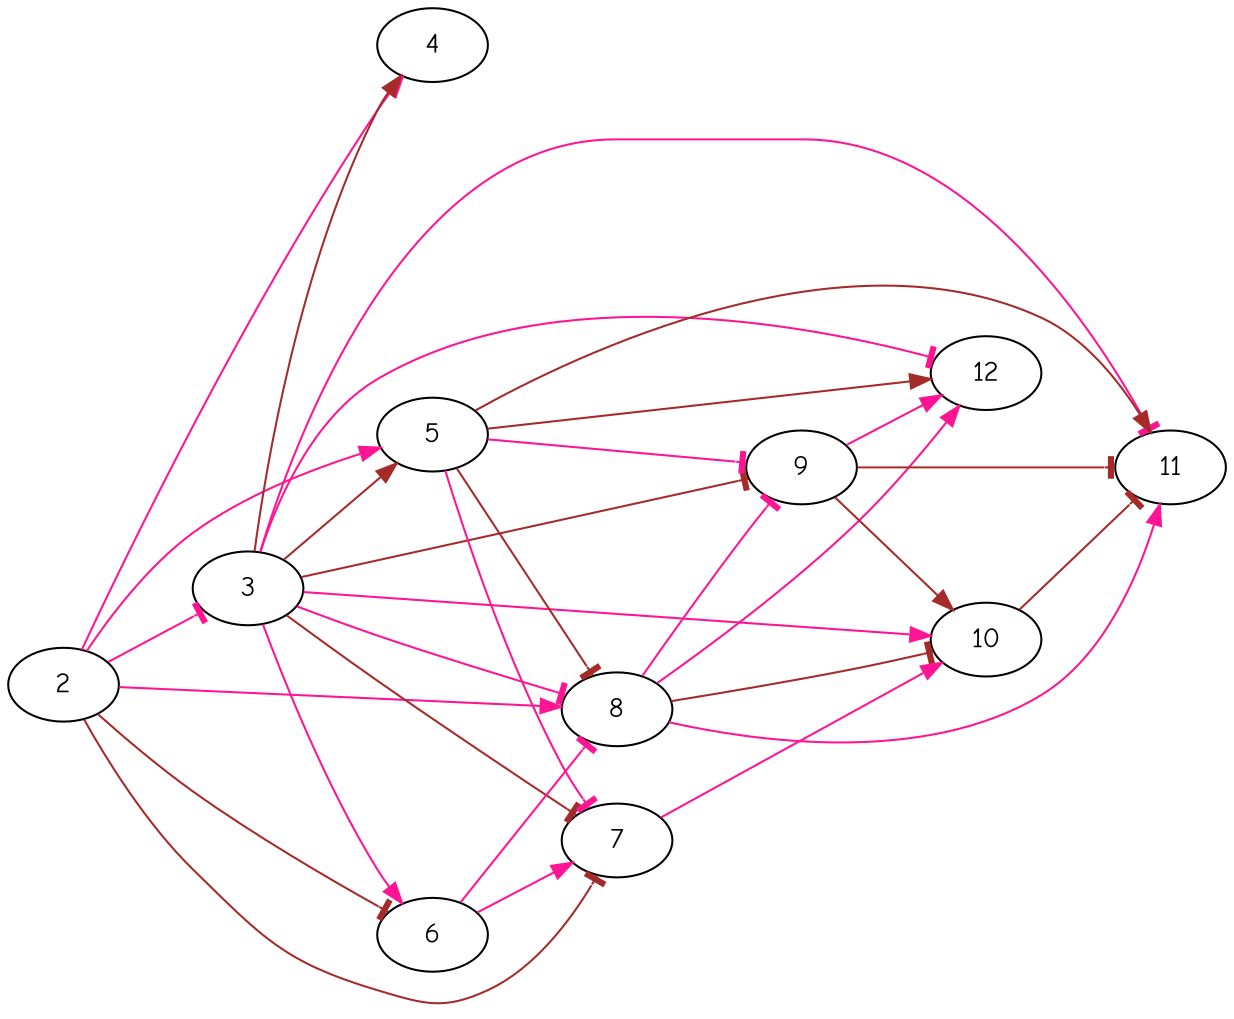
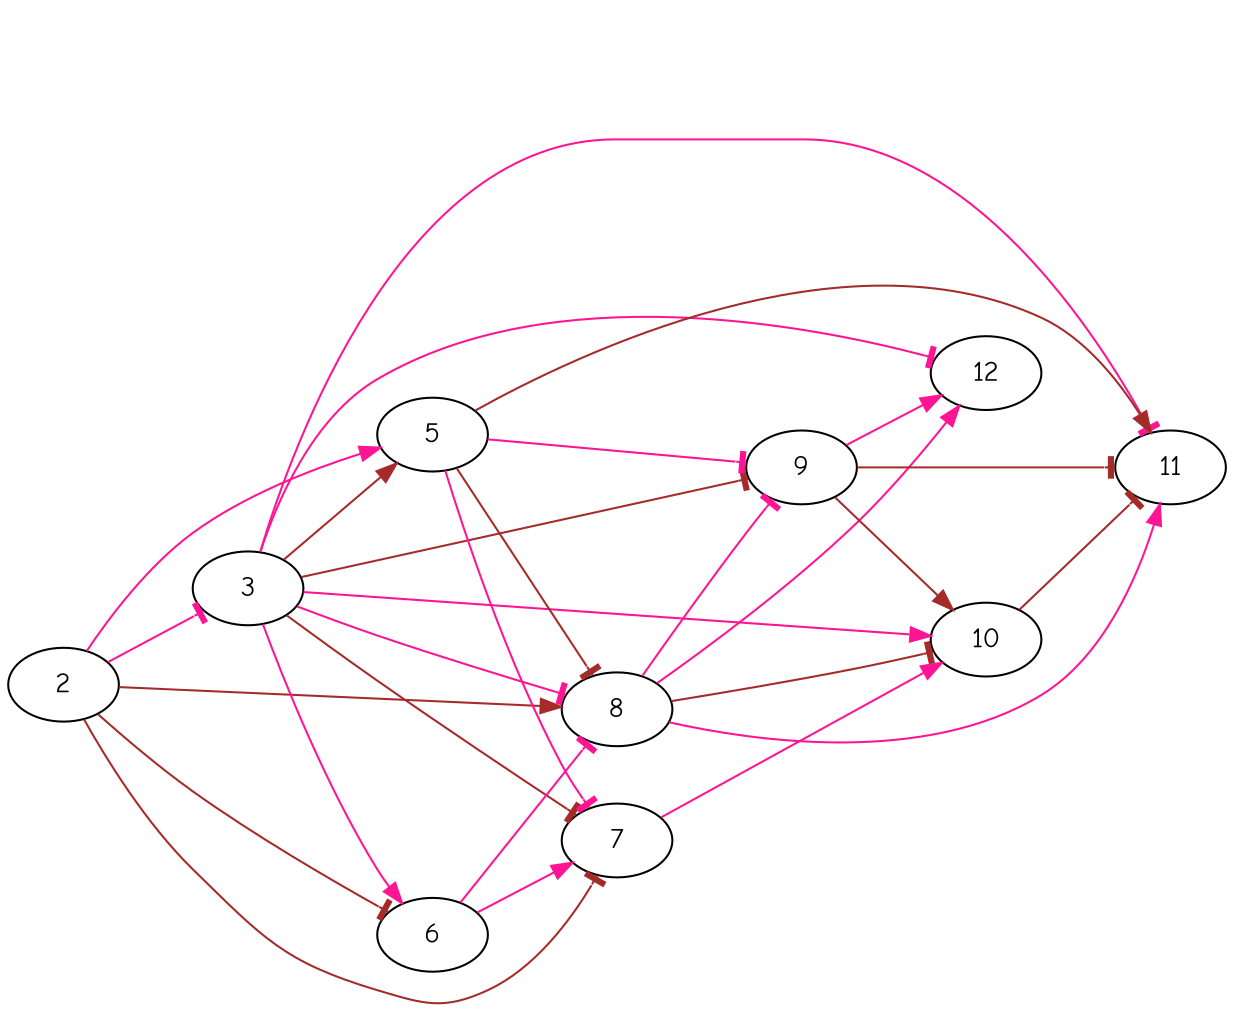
node "4": removed
edge "5" -> "12": removed
edge "2" -> "8": color deeppink -> brown
